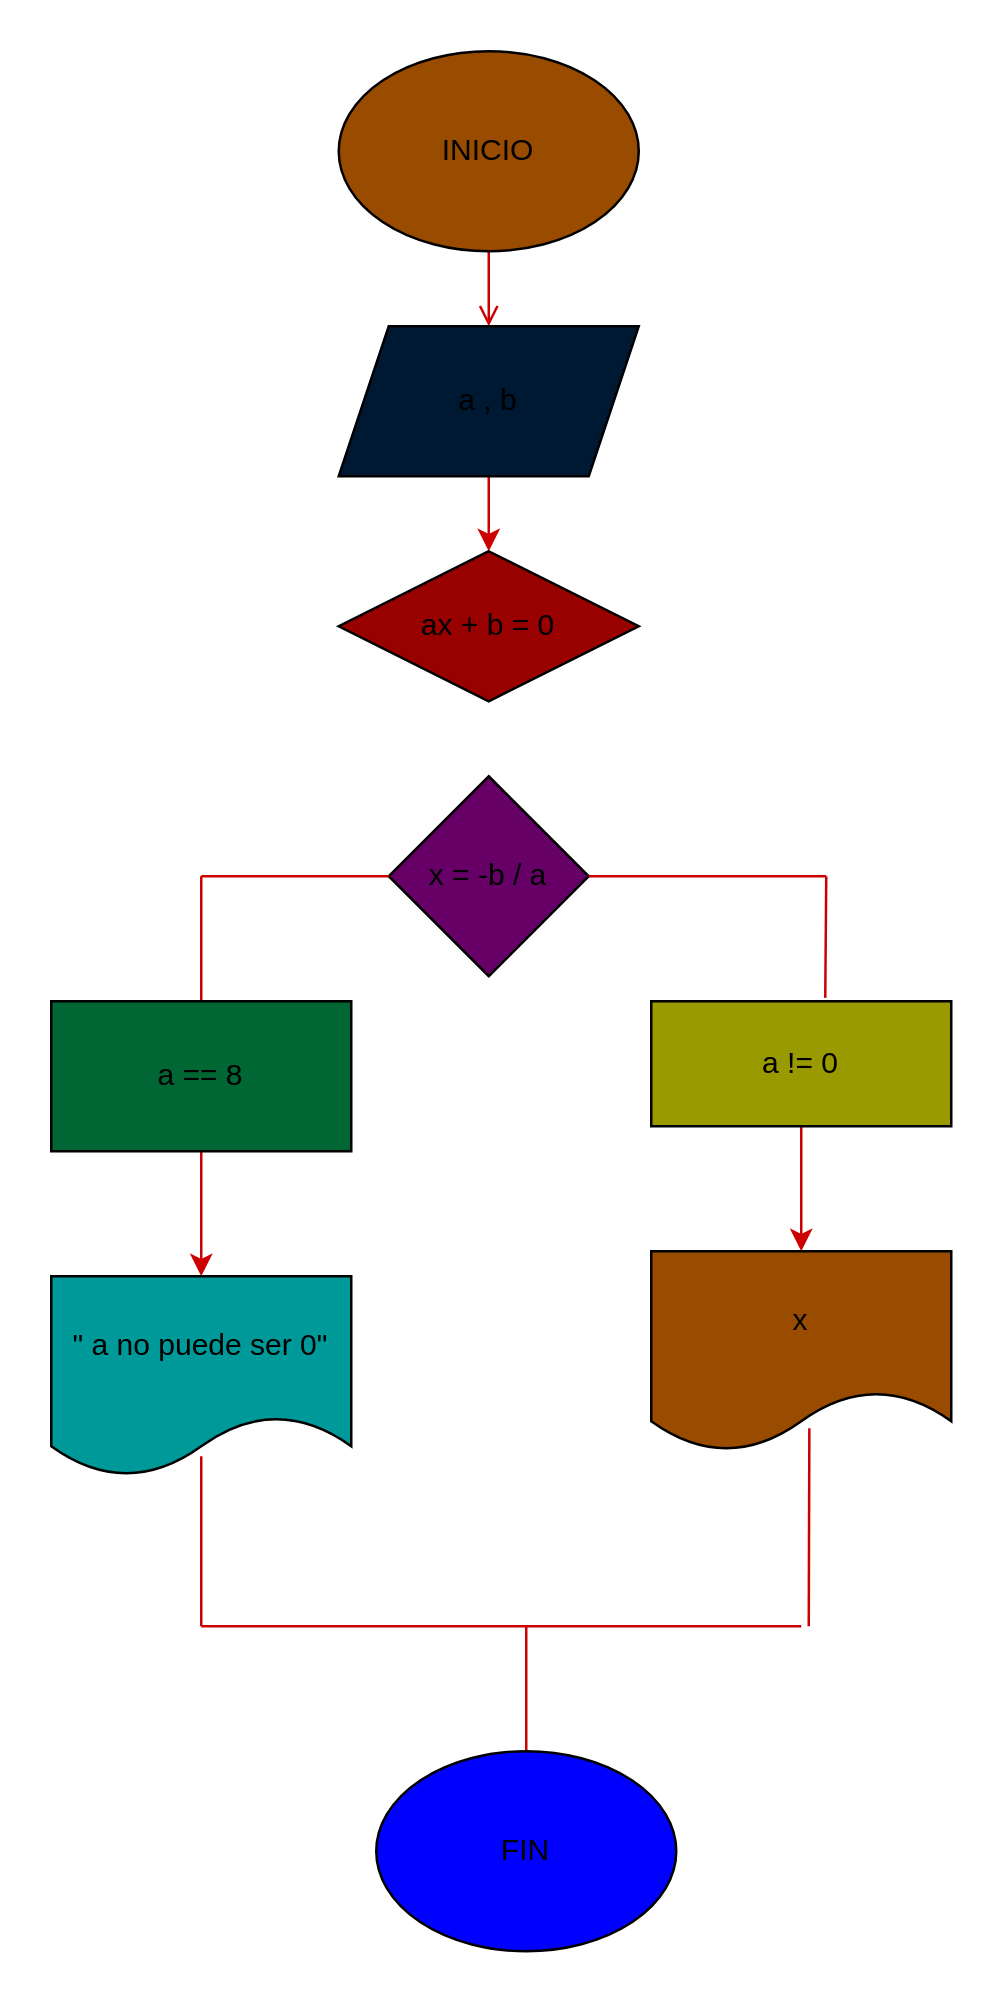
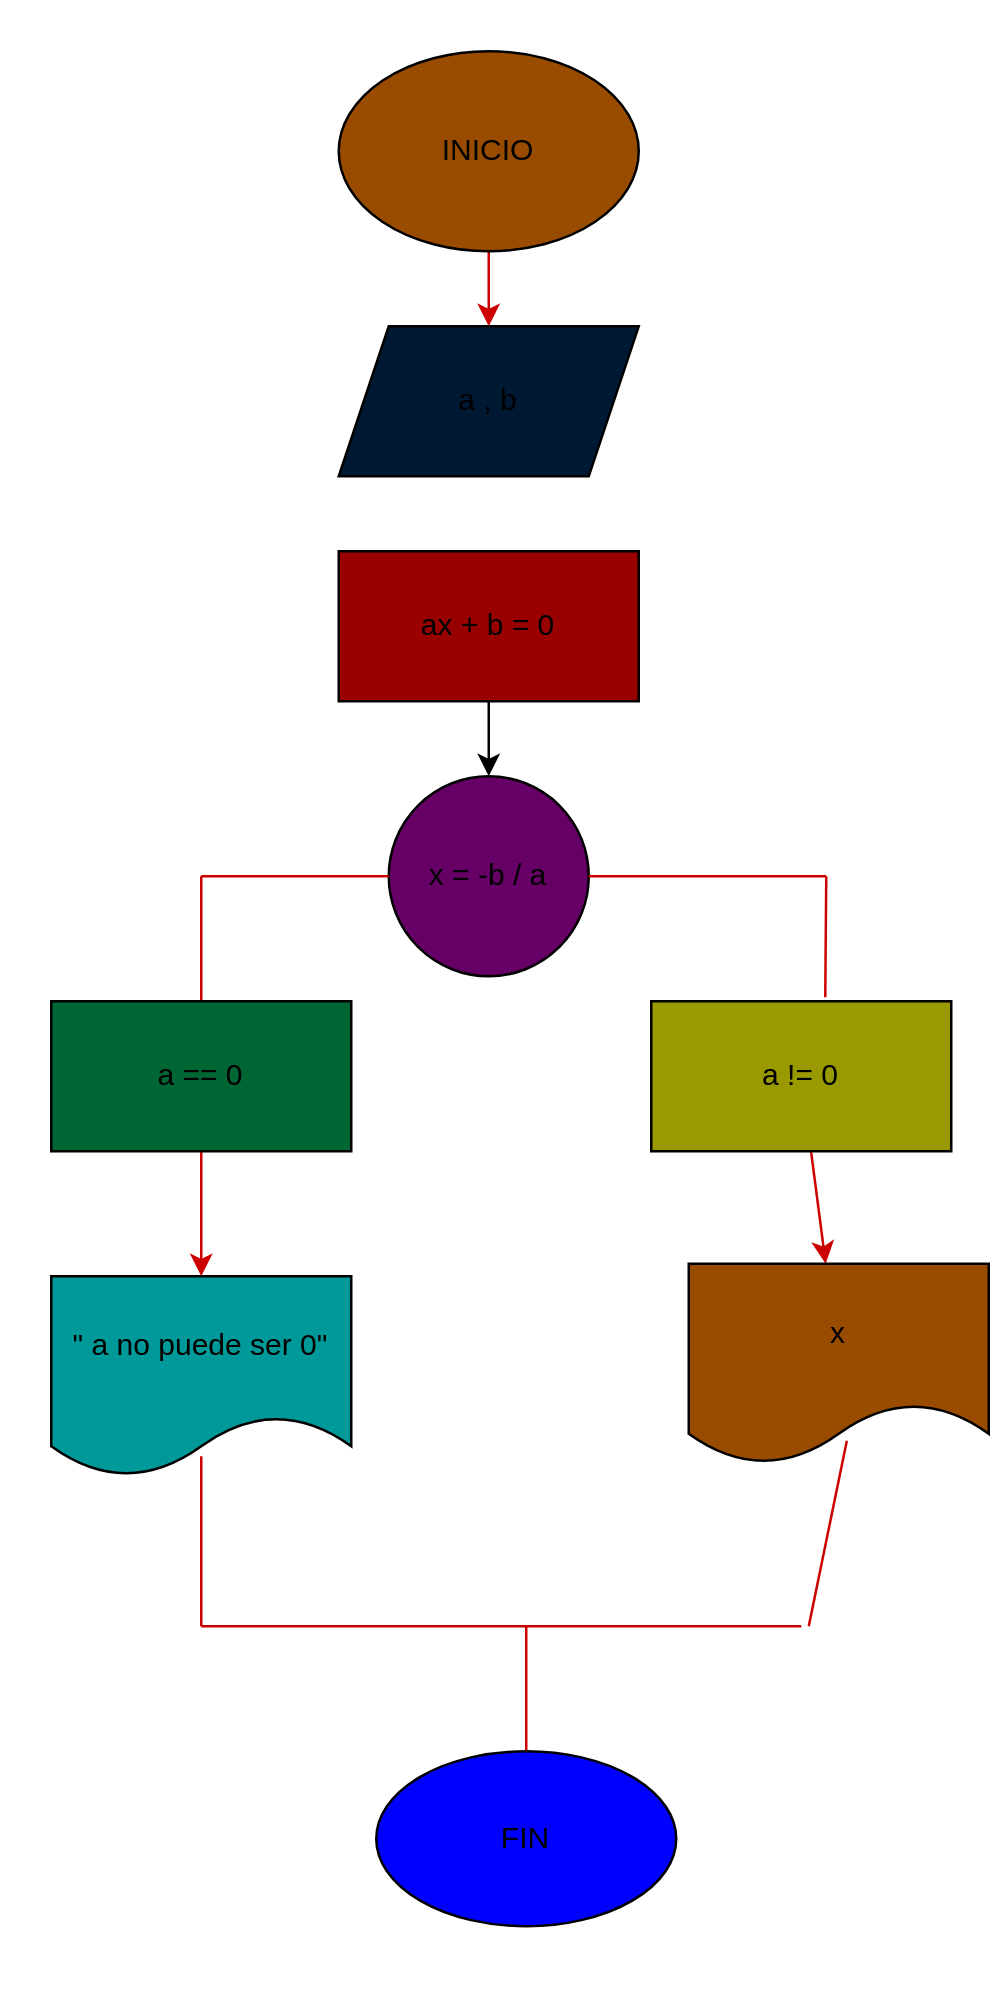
edge "INICIO" -> "a , b": arrowhead open -> classic
edge "a , b" -> "ax + b = 0": removed
node "ax + b = 0": shape diamond -> rectangle
edge "ax + b = 0" -> "x = -b / a": added
node "x = -b / a": shape diamond -> ellipse
node "a != 0": size 300x125 -> 300x150
node "a == 8": label "a == 8" -> "a == 0"
node "x": moved (801, 1351) -> (839, 1364)
node "FIN": size 300x200 -> 300x175
